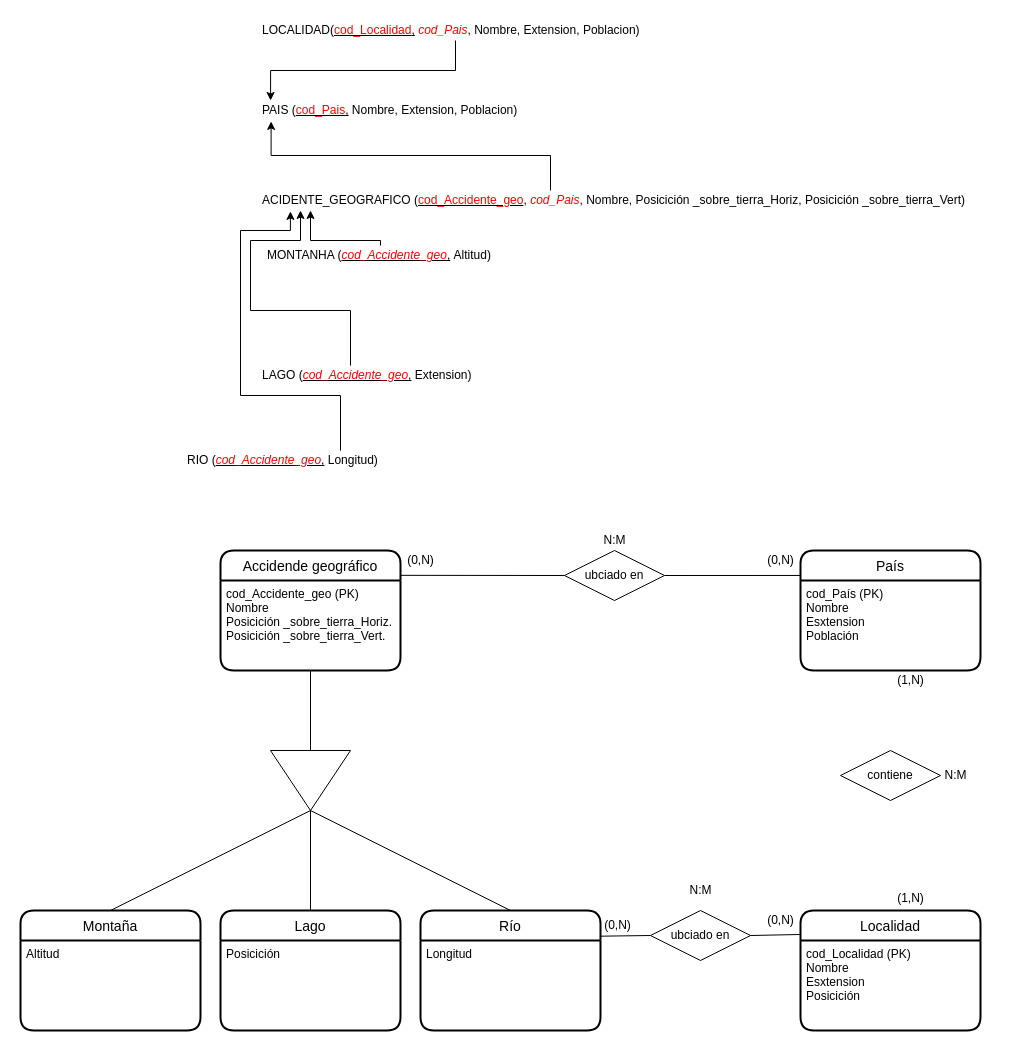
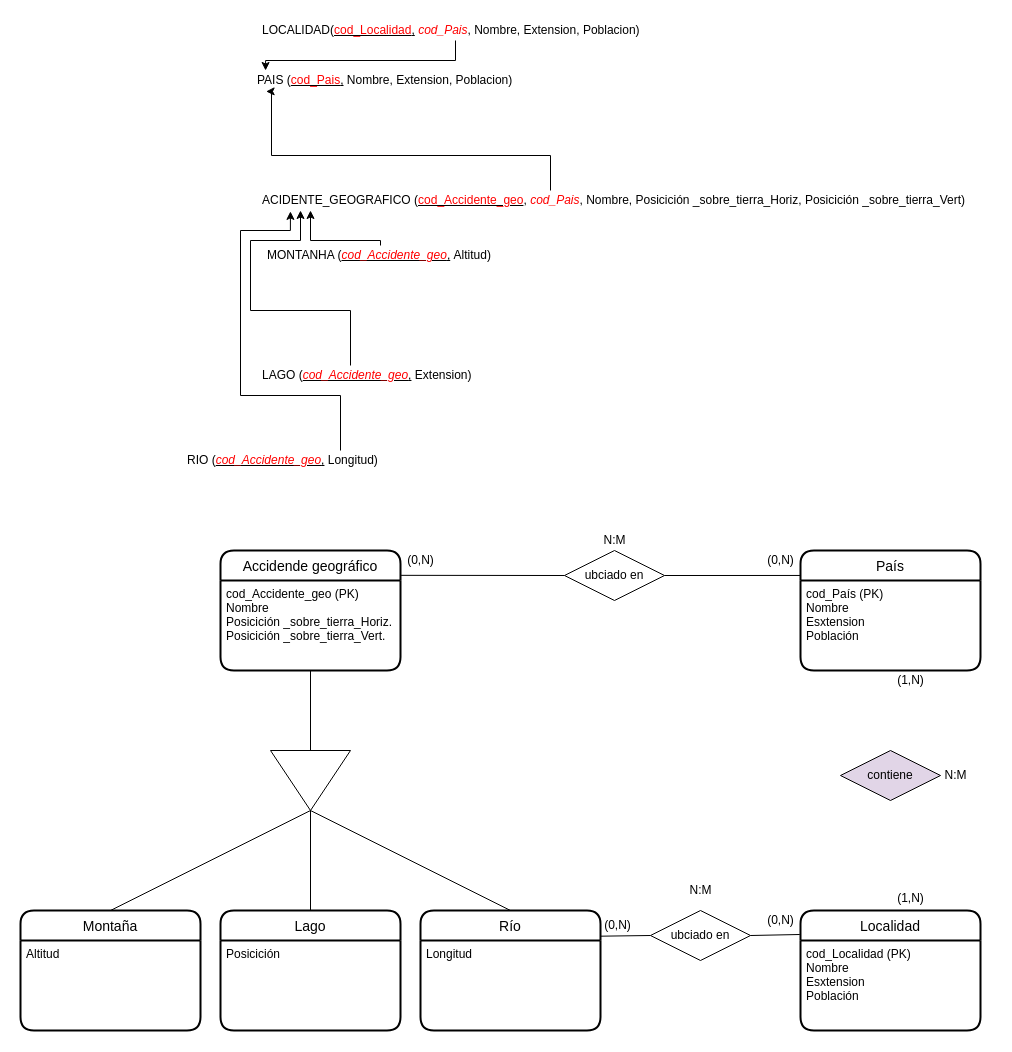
node "PAIS (cod_Pais, Nombre, Extension, Poblacion)": moved (393, 111) -> (388, 81)
node "contiene": fillcolor #ffffff -> #e1d5e7
node "cod_Localidad (PK) Nombre Esxtension Posicición": label "cod_Localidad (PK) Nombre Esxtension Posicición" -> "cod_Localidad (PK) Nombre Esxtension Población"
